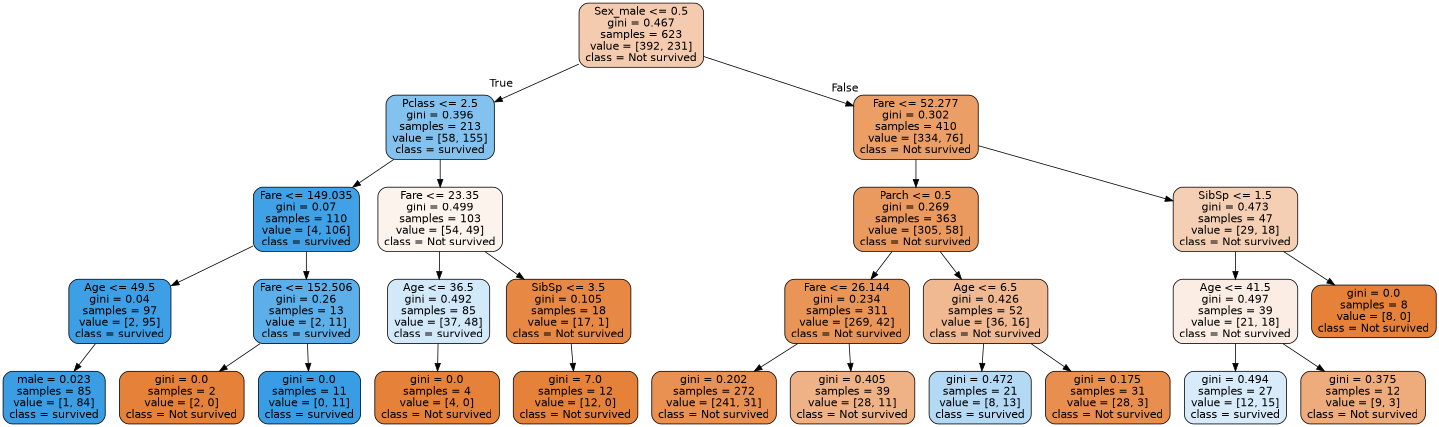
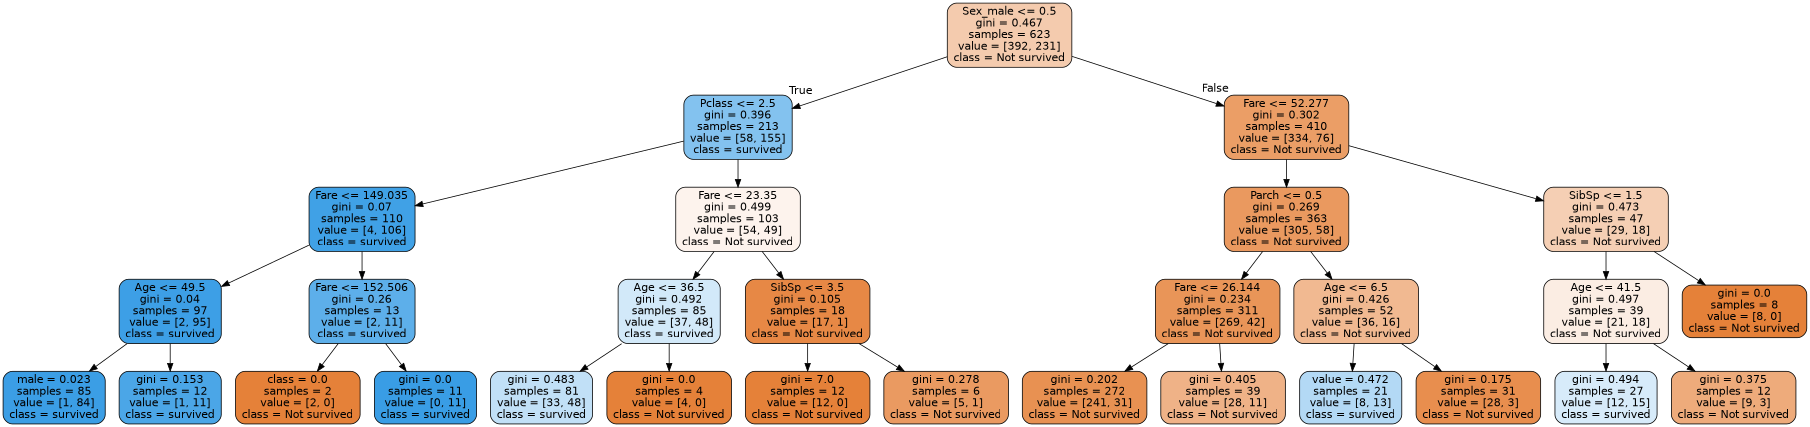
node "gini = 0.153 samples = 12 value = [1, 11] class = survived": added
node "gini = 0.0 samples = 2 value = [2, 0] class = Not survived": label "gini = 0.0 samples = 2 value = [2, 0] class = Not survived" -> "class = 0.0 samples = 2 value = [2, 0] class = Not survived"
node "gini = 0.483 samples = 81 value = [33, 48] class = survived": added
node "gini = 0.278 samples = 6 value = [5, 1] class = Not survived": added
node "gini = 0.472 samples = 21 value = [8, 13] class = survived": label "gini = 0.472 samples = 21 value = [8, 13] class = survived" -> "value = 0.472 samples = 21 value = [8, 13] class = survived"
